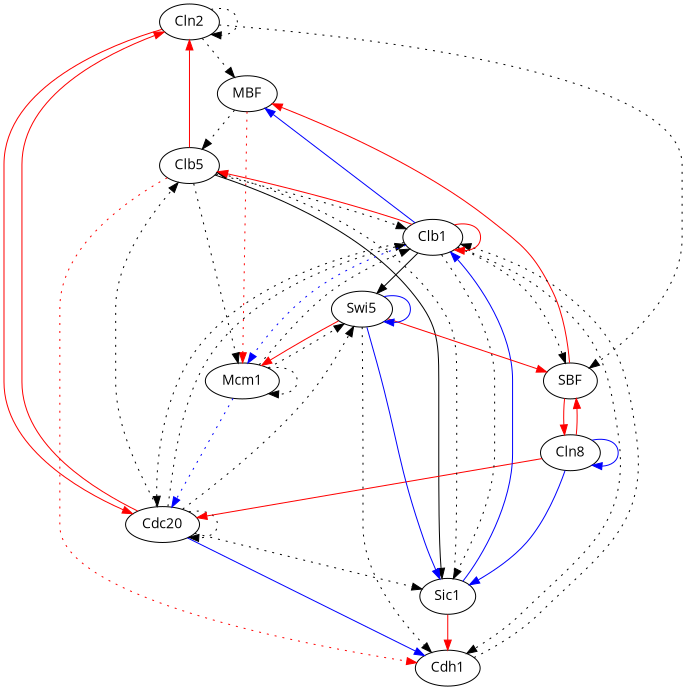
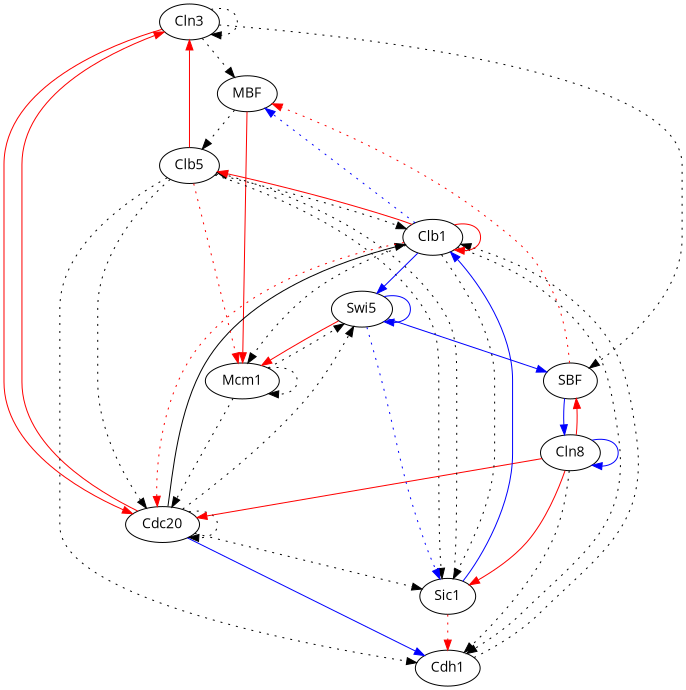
node "Cln2": label "Cln2" -> "Cln3"
edge "Clb1" -> "MBF": style solid -> dotted
edge "SBF" -> "MBF": style solid -> dotted
edge "MBF" -> "Mcm1": style dotted -> solid
edge "Clb5" -> "Mcm1": color black -> red
edge "Clb1" -> "Swi5": color black -> blue
edge "Clb1" -> "Mcm1": color blue -> black
edge "Clb1" -> "SBF": removed
edge "Mcm1" -> "Clb1": removed
edge "Clb1" -> "Cdc20": color black -> red
edge "Clb5" -> "Sic1": style solid -> dotted
edge "Cdc20" -> "Clb1": style dotted -> solid
edge "Swi5" -> "SBF": color red -> blue
edge "Cdc20" -> "Clb5": reversed
edge "SBF" -> "Cln8": color red -> blue
edge "Mcm1" -> "Cdc20": color blue -> black
edge "Swi5" -> "Sic1": style solid -> dotted
edge "Swi5" -> "Cdh1": now "Cln8" -> "Cdh1"
edge "Clb5" -> "Cdh1": color red -> black
edge "Cln8" -> "Sic1": color blue -> red
edge "Sic1" -> "Cdh1": style solid -> dotted
